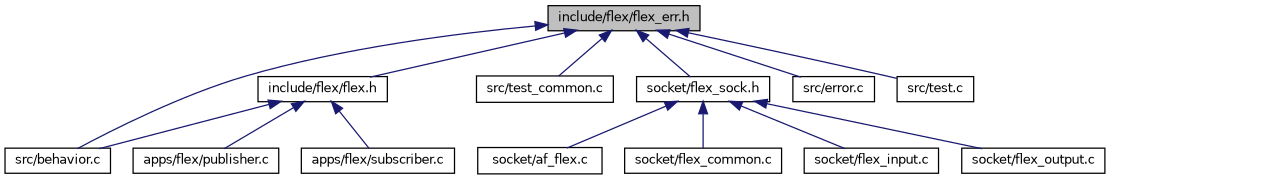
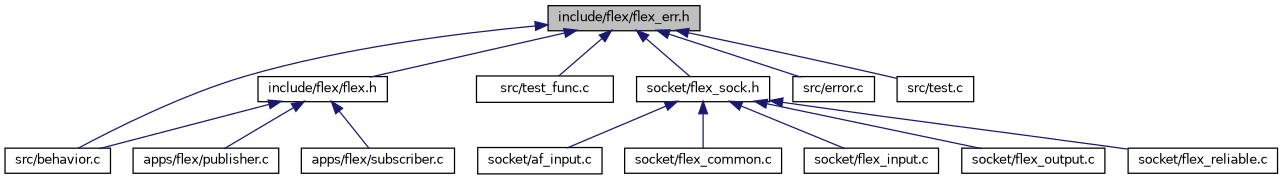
node "src/test_common.c": label "src/test_common.c" -> "src/test_func.c"
node "socket/af_flex.c": label "socket/af_flex.c" -> "socket/af_input.c"
node "socket/flex_reliable.c": added
